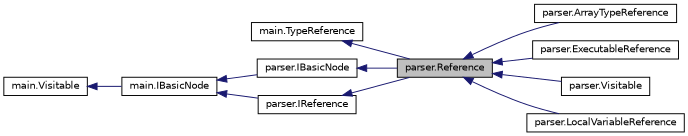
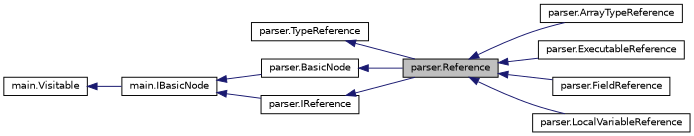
node "main.TypeReference": label "main.TypeReference" -> "parser.TypeReference"
node "parser.IBasicNode": label "parser.IBasicNode" -> "parser.BasicNode"
node "parser.Visitable": label "parser.Visitable" -> "parser.FieldReference"
